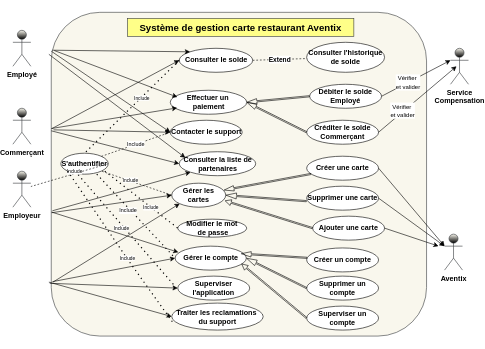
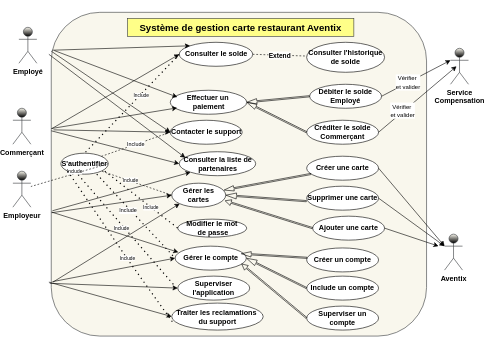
node "Employé": moved (22, 48) -> (28, 45)
node "Consulter le solde": moved (216, 60) -> (216, 54)
node "Supprimer un compte": label "Supprimer un compte" -> "Include un compte"
